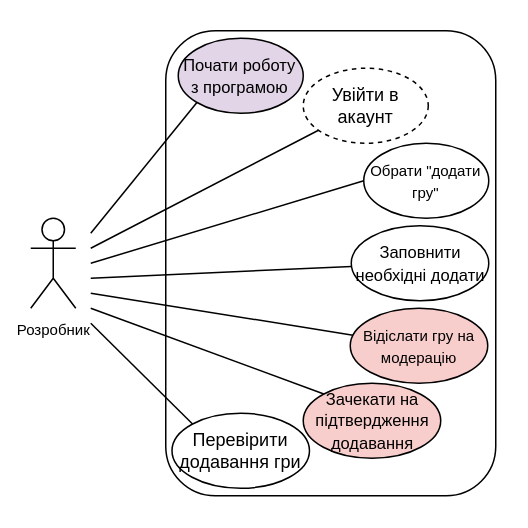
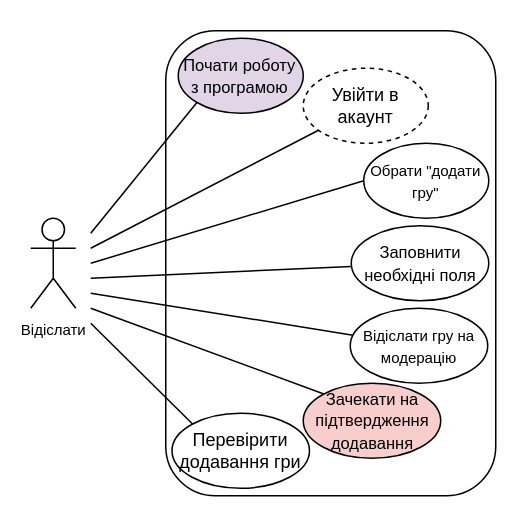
node "Заповнити необхідні додати": label "Заповнити необхідні додати" -> "Заповнити необхідні поля"
node "Розробник": label "Розробник" -> "Відіслати"
node "Відіслати гру на модерацію": fillcolor #f8cecc -> #ffffff
